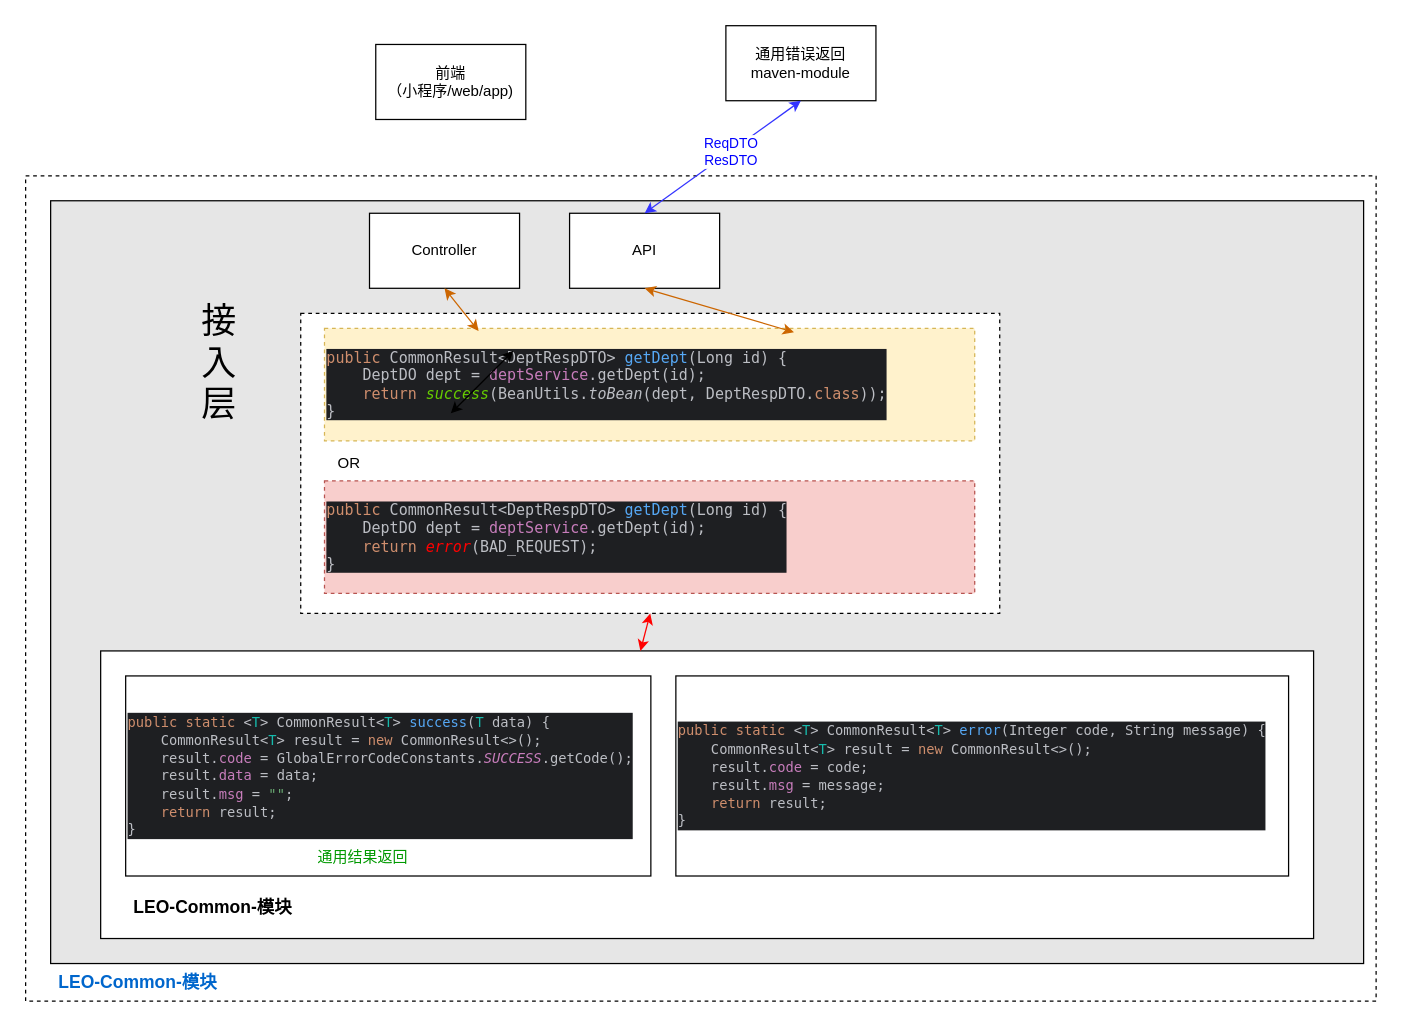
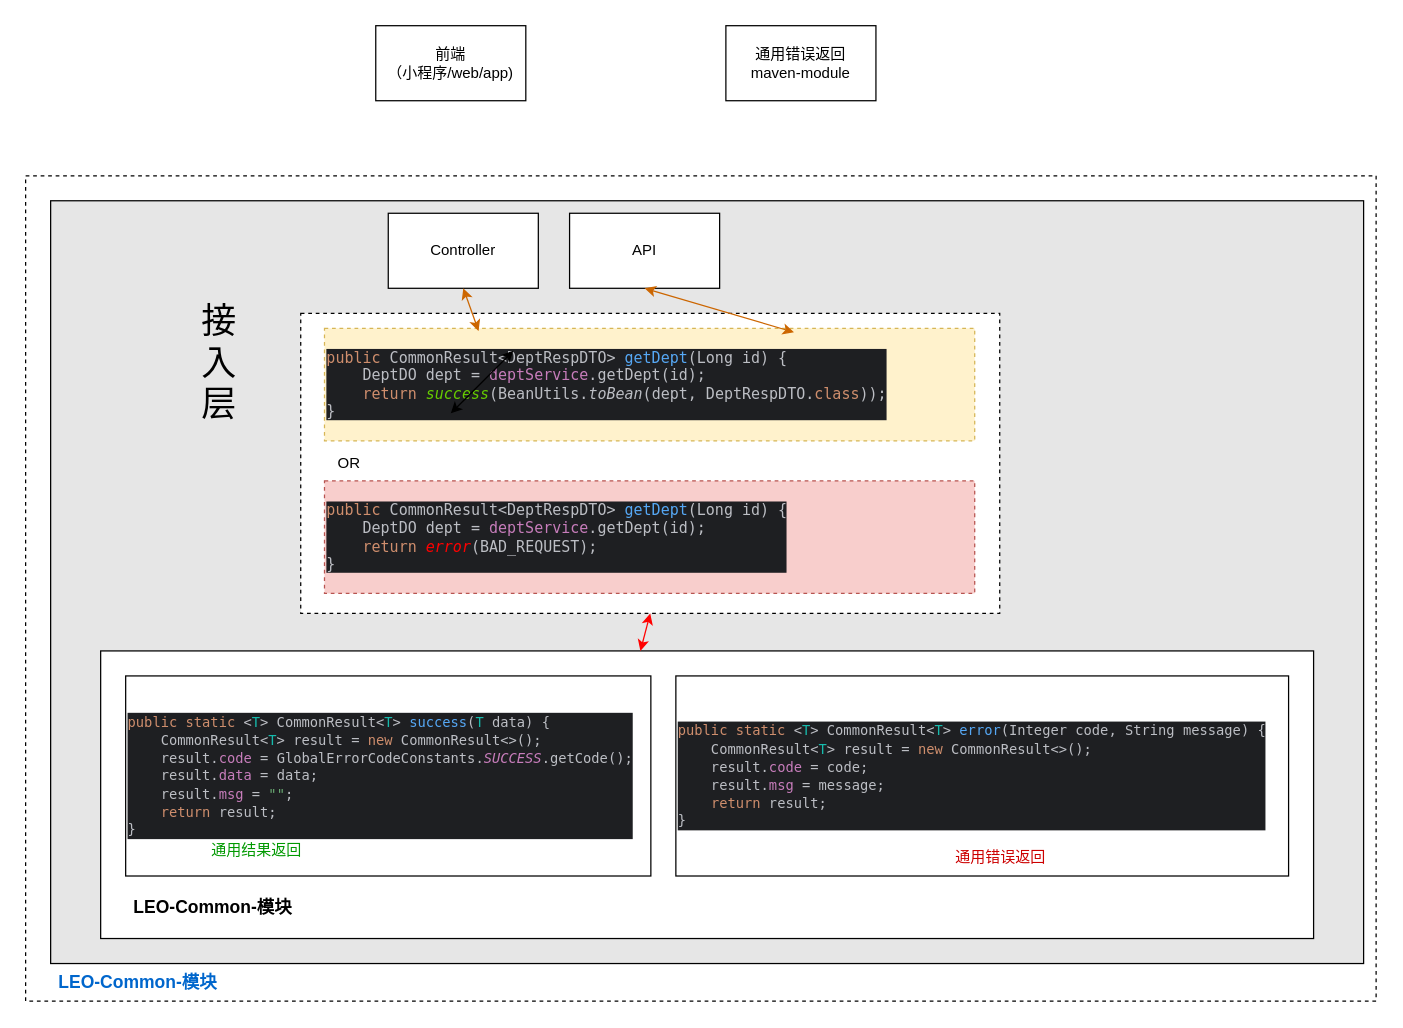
node "前端 （小程序/web/app)": moved (451, 82) -> (451, 63)
edge "通用错误返回 maven-module" -- "API": removed, label "ReqDTO ResDTO"
node "Controller": moved (444, 251) -> (463, 251)
node "通用结果返回": moved (363, 857) -> (257, 851)
node "通用错误返回": added
